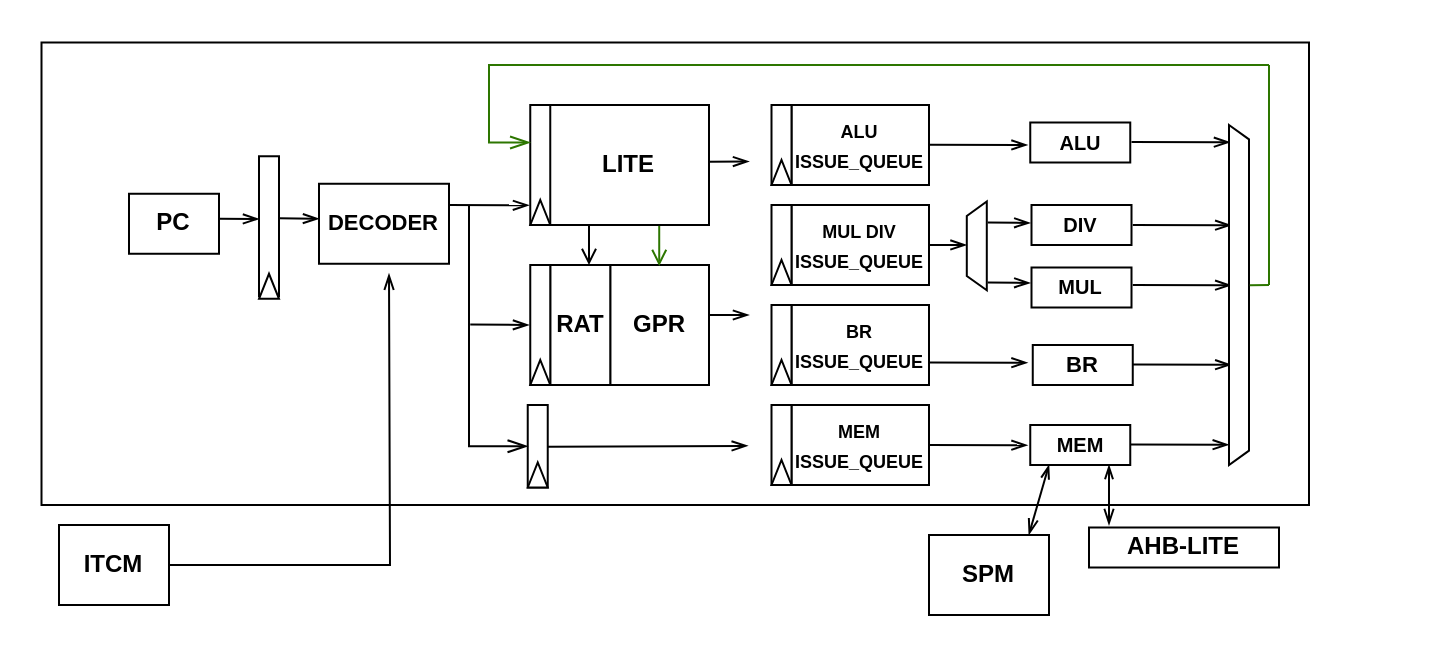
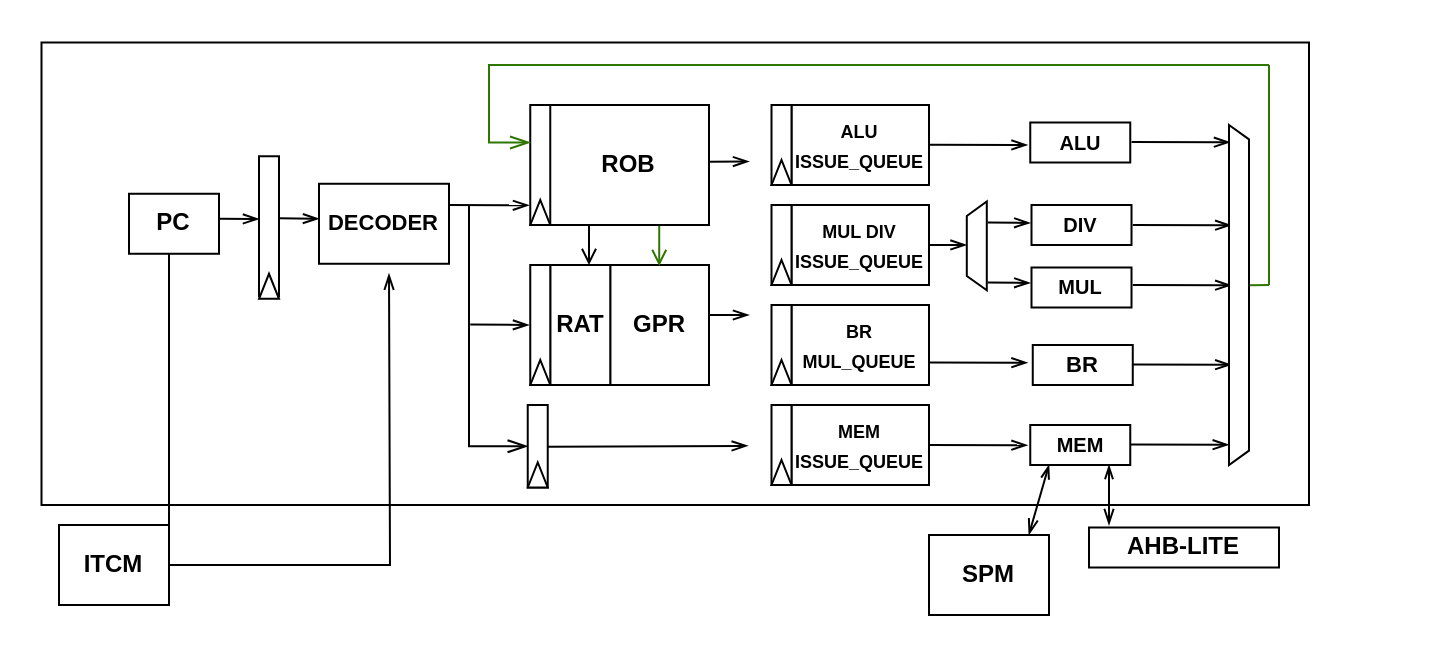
node "LITE": label "LITE" -> "ROB"
node "BR ISSUE_QUEUE": label "BR ISSUE_QUEUE" -> "BR MUL_QUEUE"
edge "PC" -> "ITCM": added
